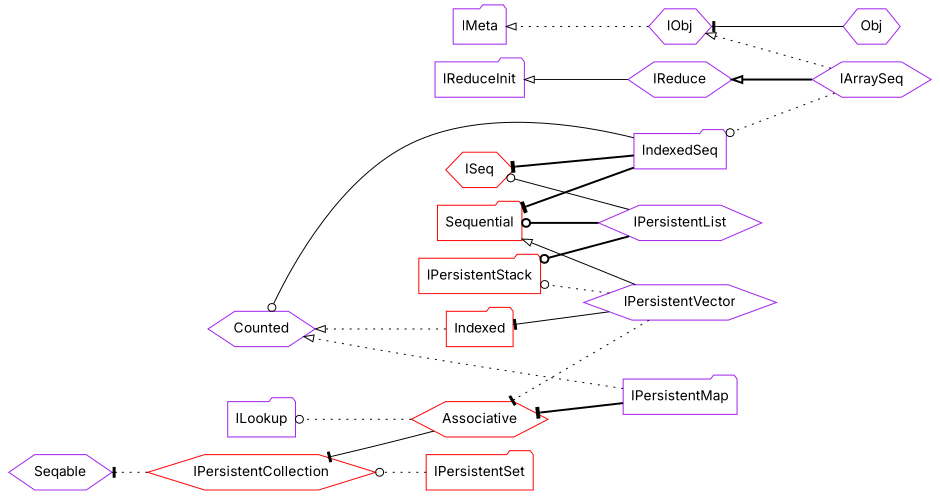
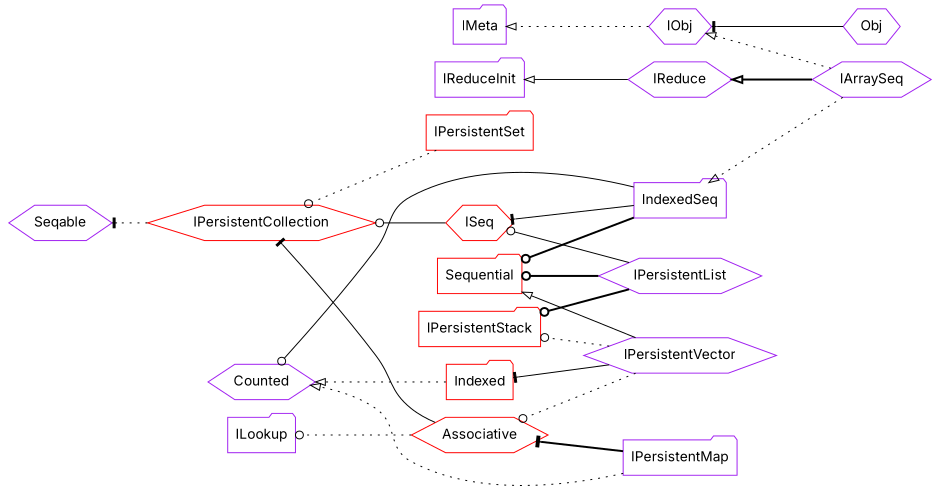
edge "IArraySeq" -> "IndexedSeq": arrowhead odot -> onormal
edge "IndexedSeq" -> "ISeq": style bold -> solid
edge "IndexedSeq" -> "Sequential": arrowhead tee -> odot
edge "ISeq" -> "IPersistentCollection": added
edge "IPersistentVector" -> "Associative": arrowhead tee -> odot
